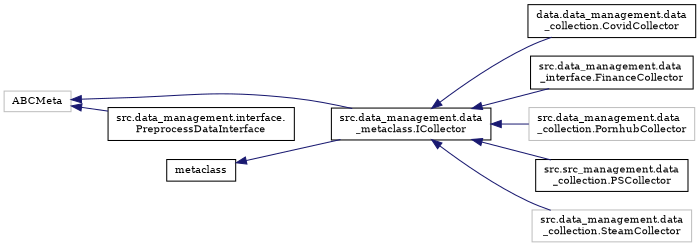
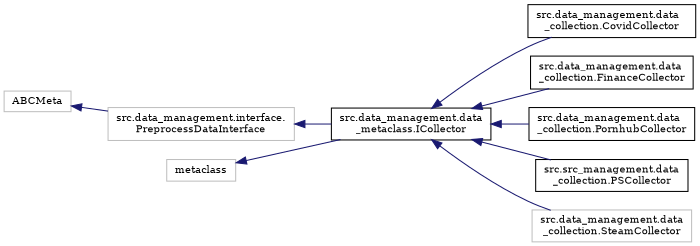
node "data.data_management.data _collection.CovidCollector": label "data.data_management.data _collection.CovidCollector" -> "src.data_management.data _collection.CovidCollector"
node "src.data_management.data _interface.FinanceCollector": label "src.data_management.data _interface.FinanceCollector" -> "src.data_management.data _collection.FinanceCollector"
edge "src.data_management.data _metaclass.ICollector" -> "ABCMeta": now "src.data_management.data _metaclass.ICollector" -> "src.data_management.interface. PreprocessDataInterface"
node "src.data_management.interface. PreprocessDataInterface": color black -> grey75
node "src.data_management.data _collection.PornhubCollector": color grey75 -> black
node "metaclass": color black -> grey75
